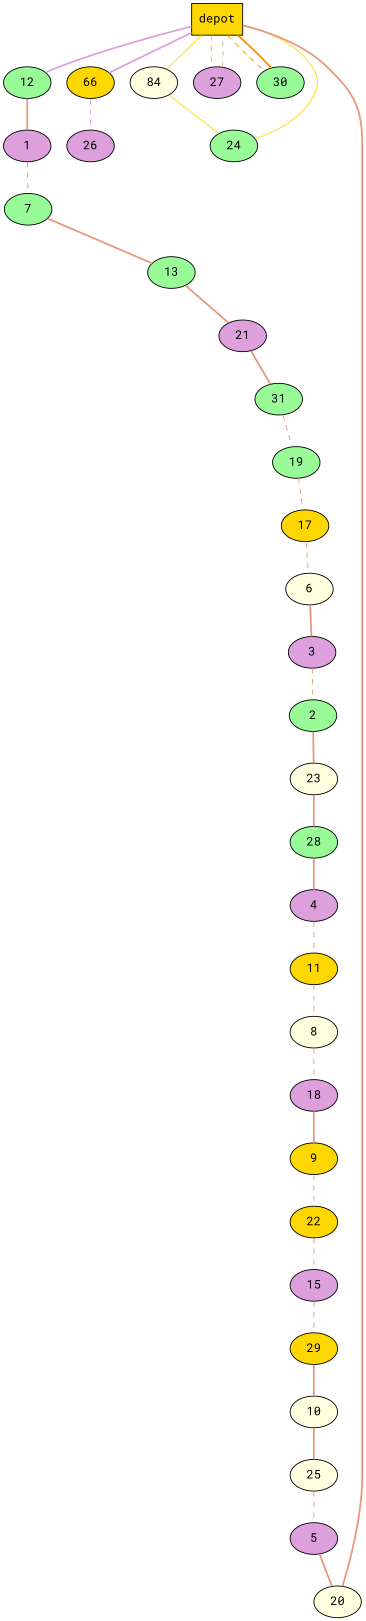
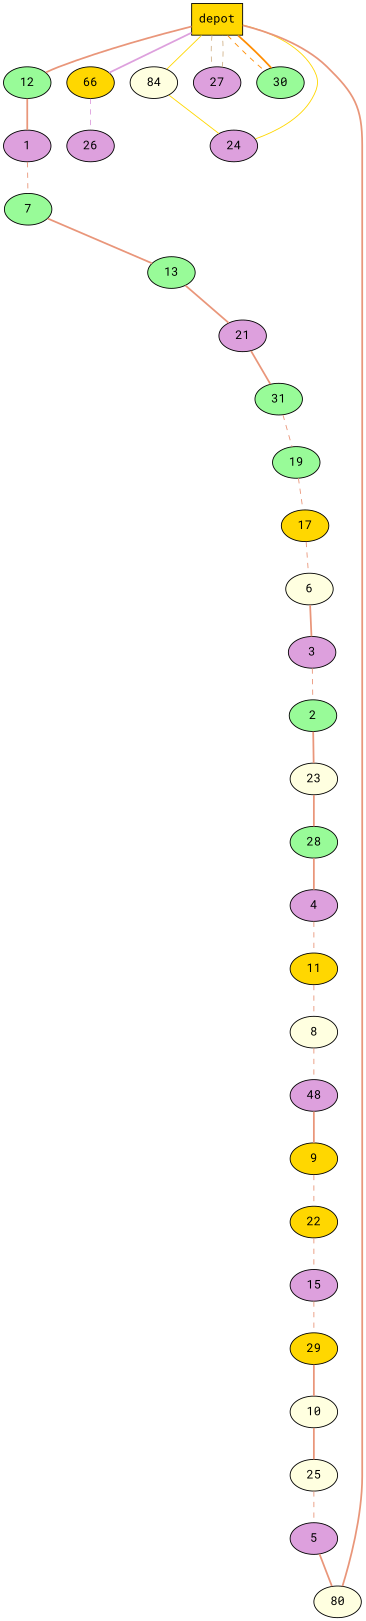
edge "depot" -- "12": color plum -> darksalmon
node "24": fillcolor palegreen -> plum
node "18": label "18" -> "48"
node "20": label "20" -> "80"
